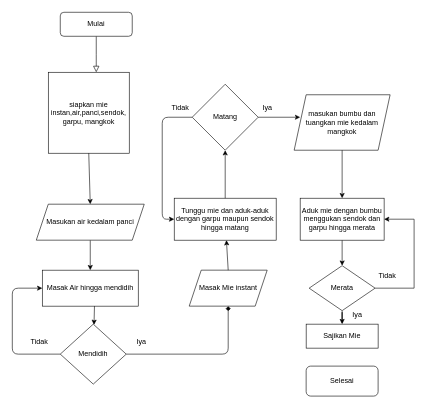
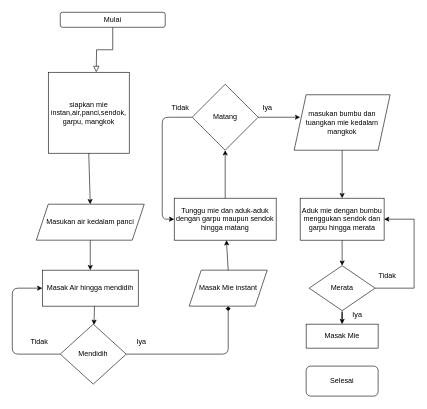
node "Mulai": size 72x24 -> 105x15
node "Sajikan Mie": label "Sajikan Mie" -> "Masak Mie"
